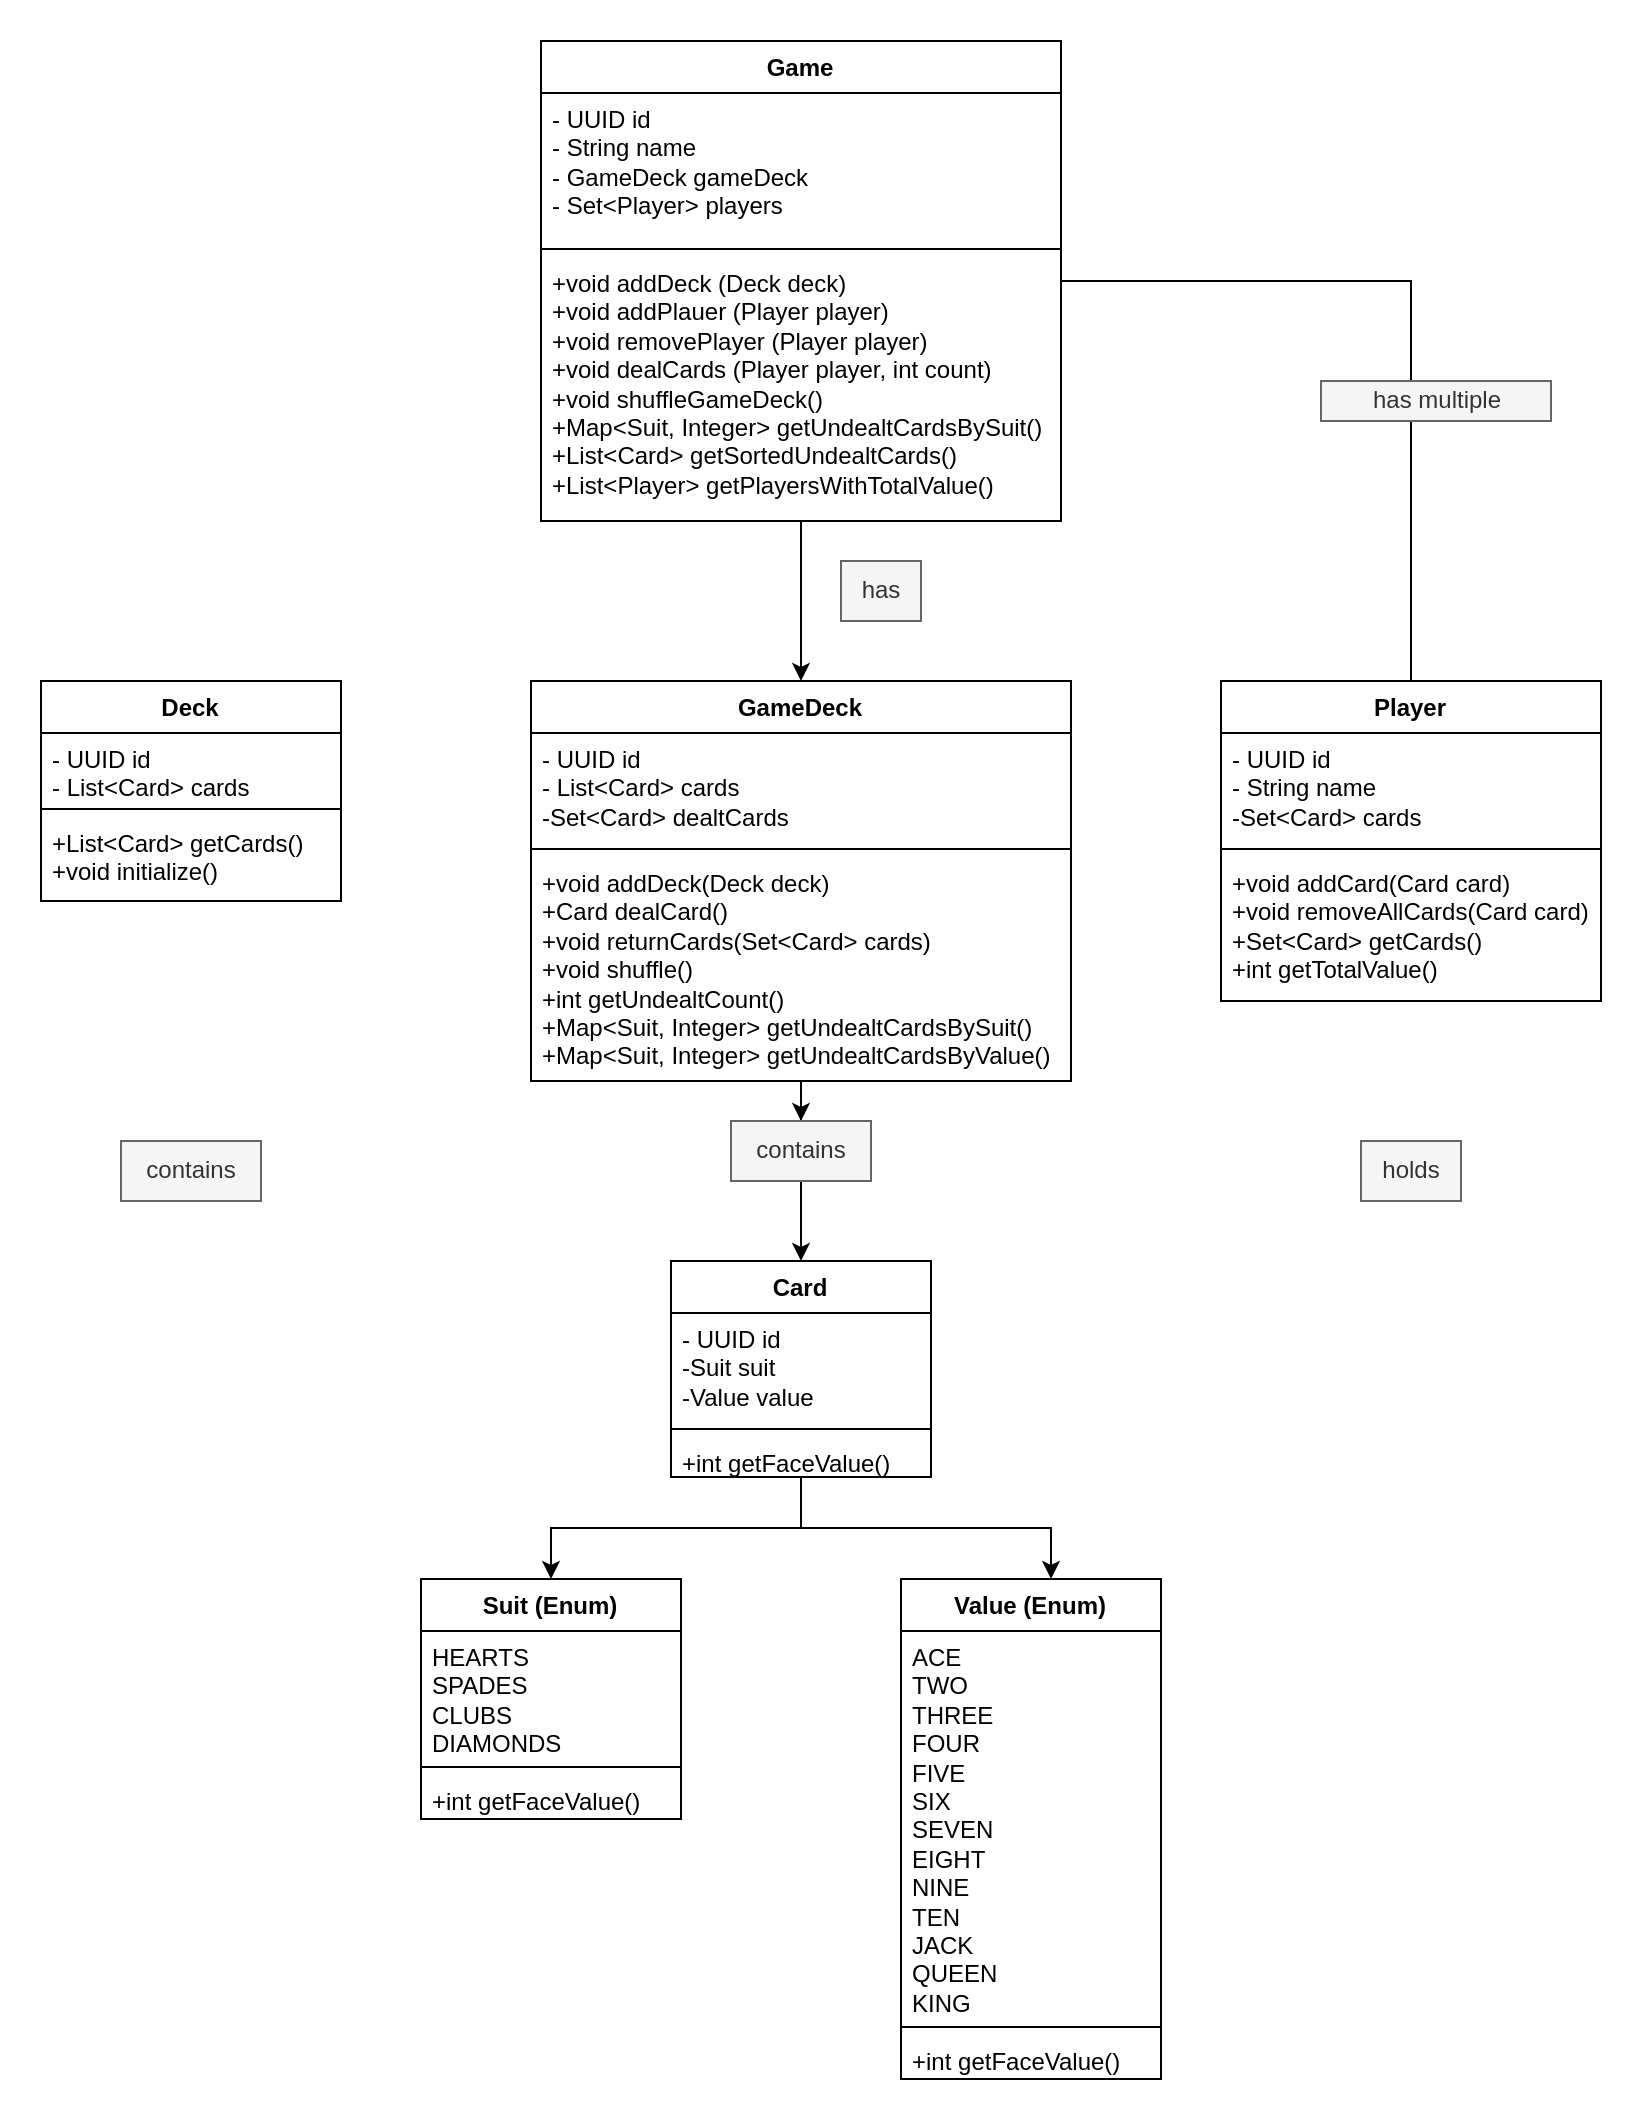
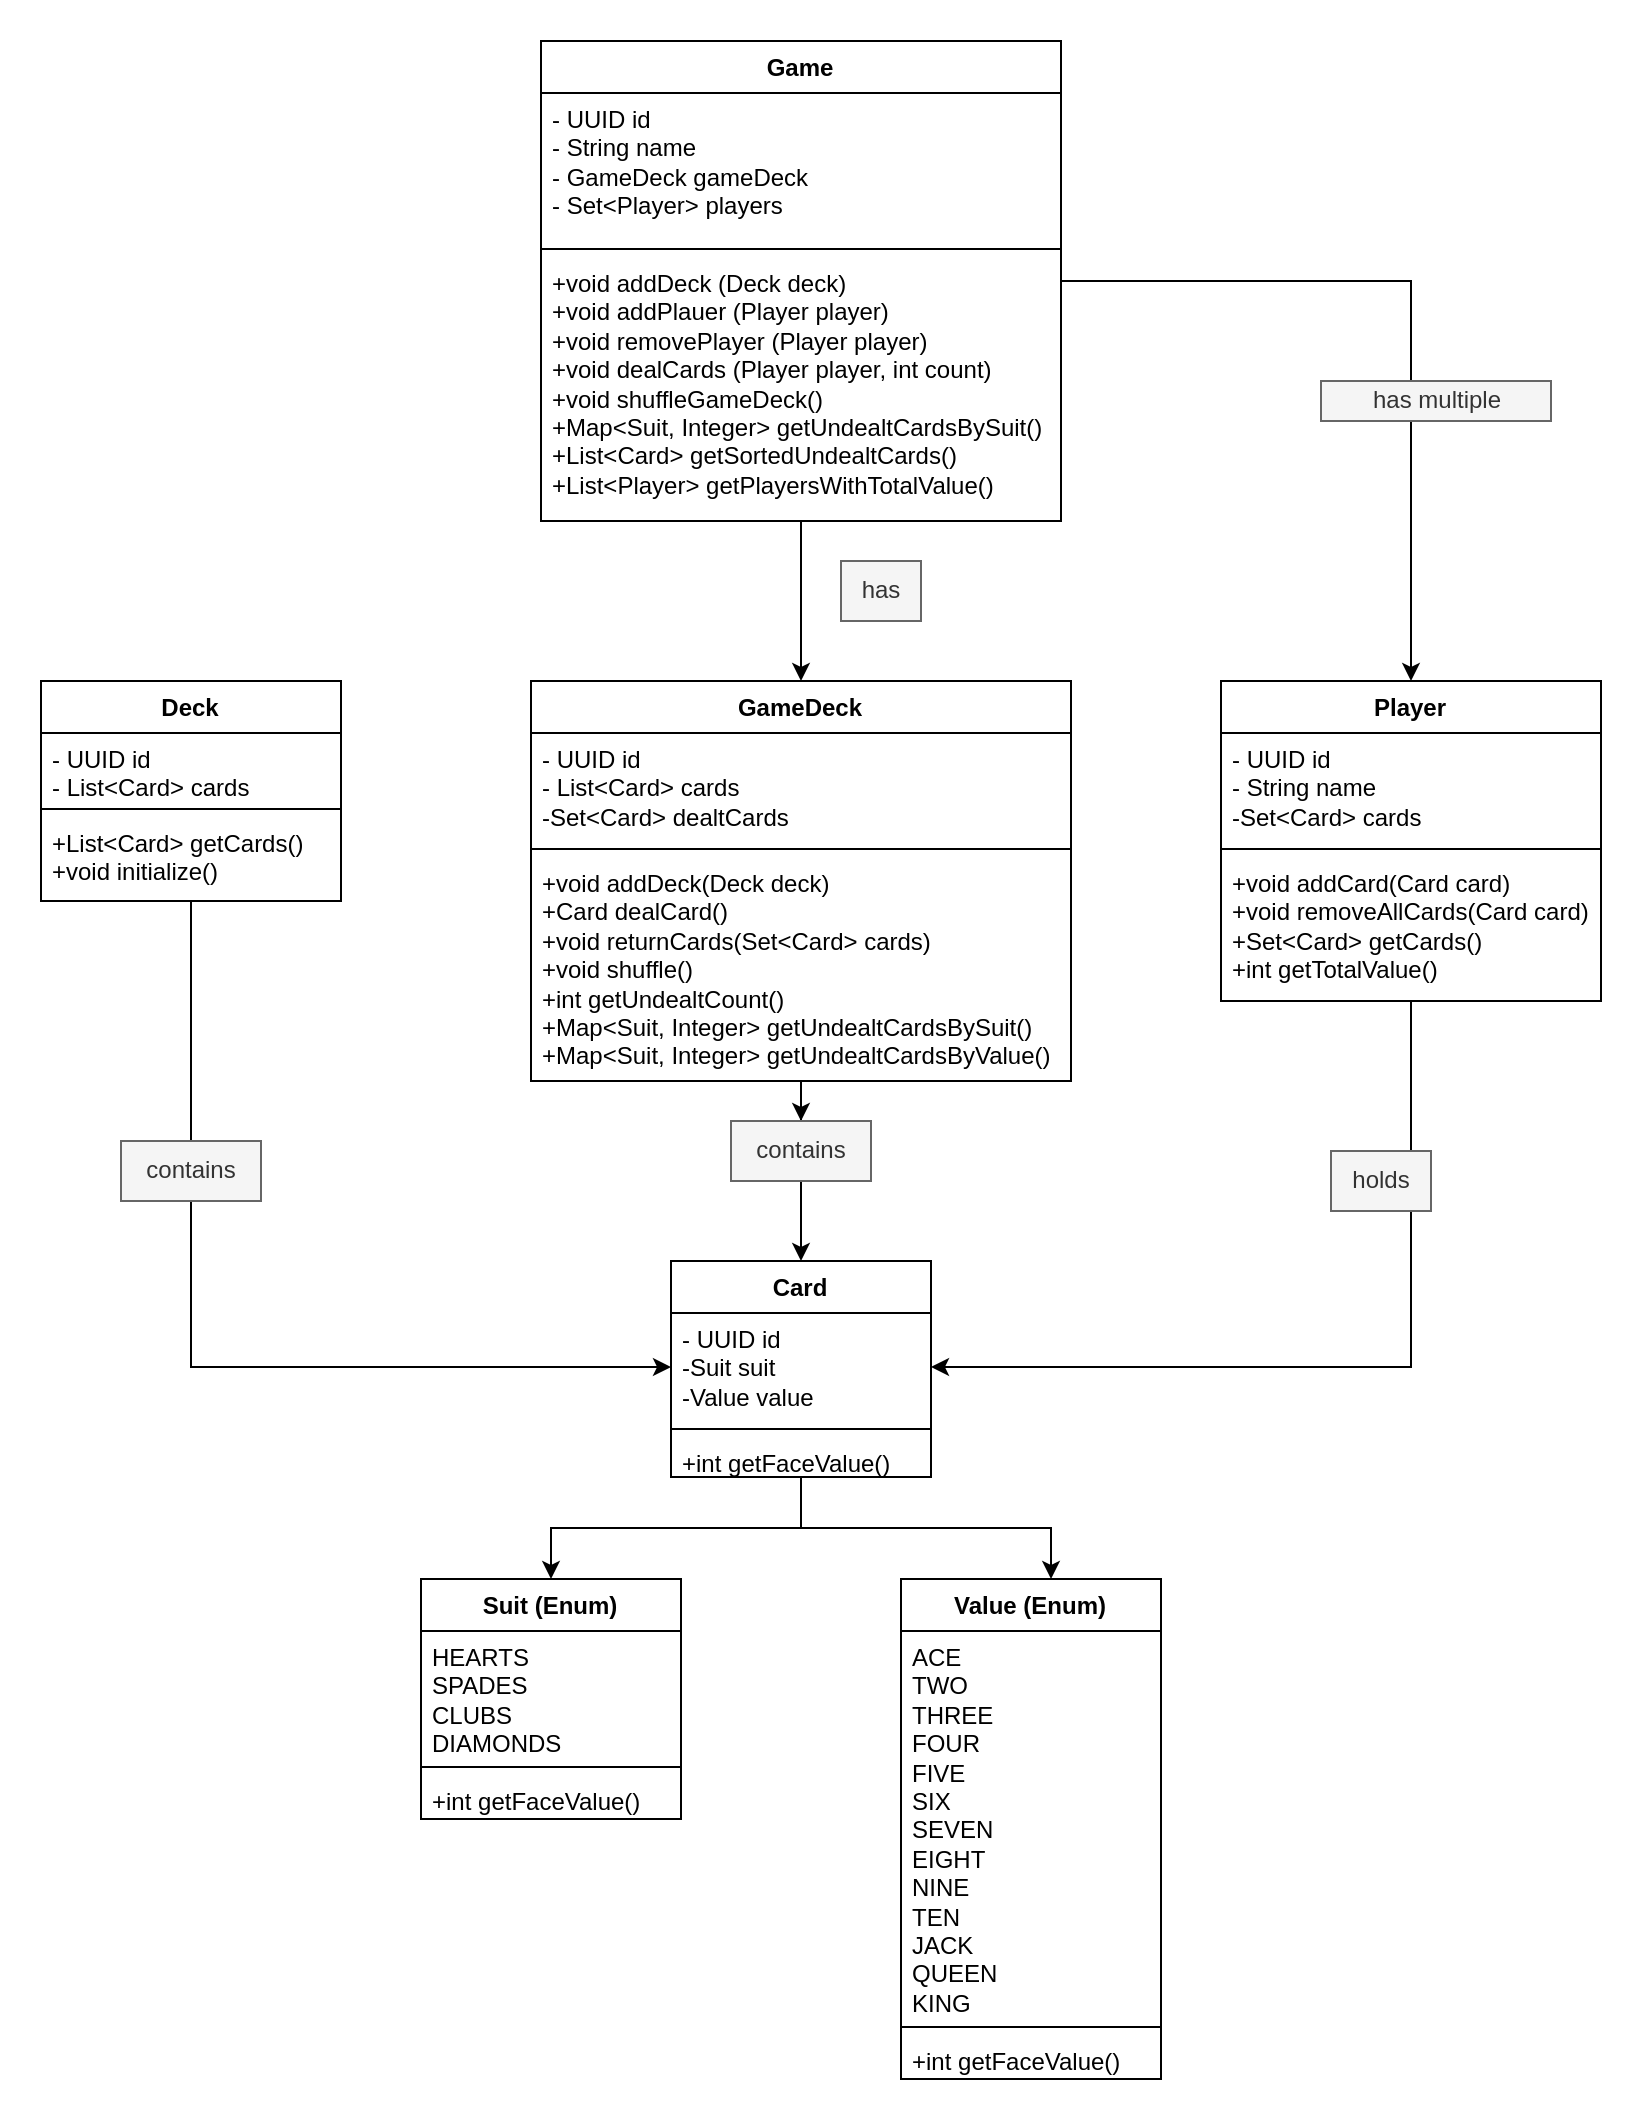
edge "Game" -- "Player": arrowhead none -> classic
node "holds": moved (1411, 1171) -> (1381, 1181)
edge "Deck" -> "- UUID id -Suit suit -Value value": added
edge "Player" -> "- UUID id -Suit suit -Value value": added
